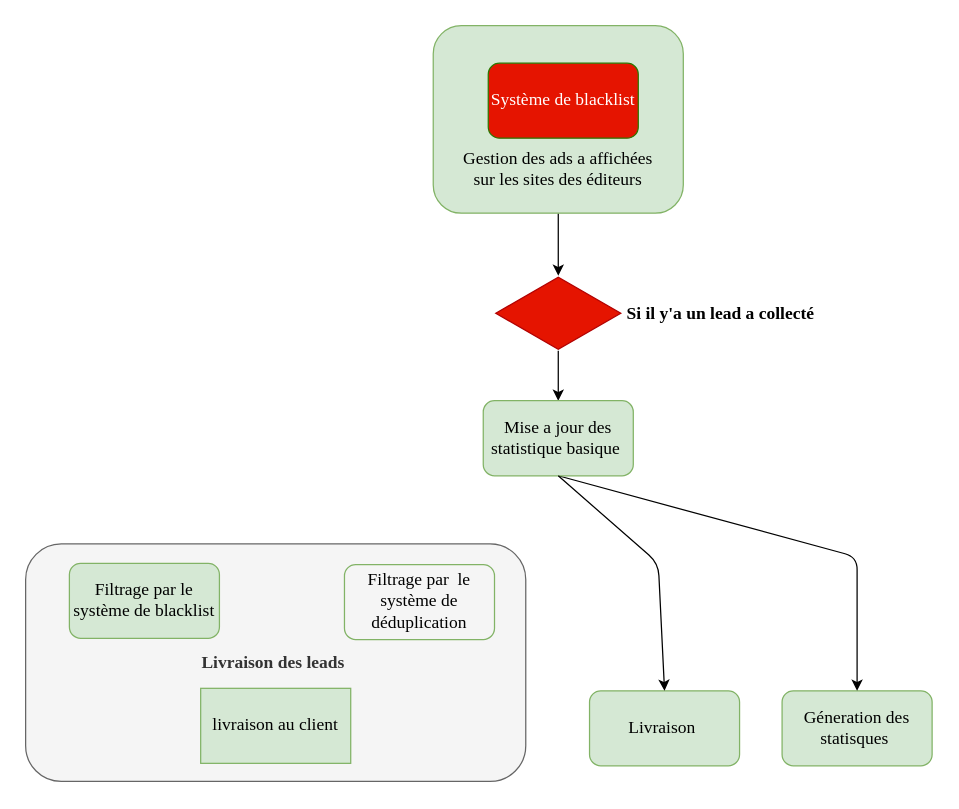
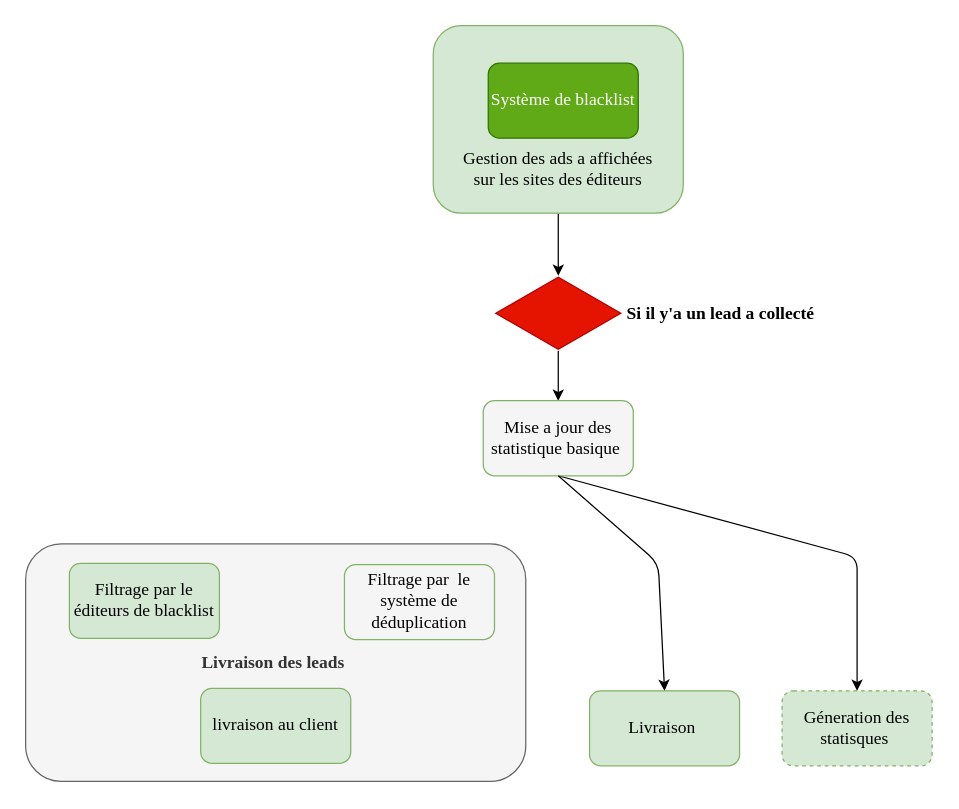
node "Système de blacklist": fillcolor #e51400 -> #60a917
node "Mise a jour des statistique basique": fillcolor #d5e8d4 -> #f5f5f5
node "Filtrage par le système de blacklist": label "Filtrage par le système de blacklist" -> "Filtrage par le éditeurs de blacklist"
node "livraison au client": shape rectangle -> rounded rectangle
node "Géneration des statisques": style solid -> dashed
